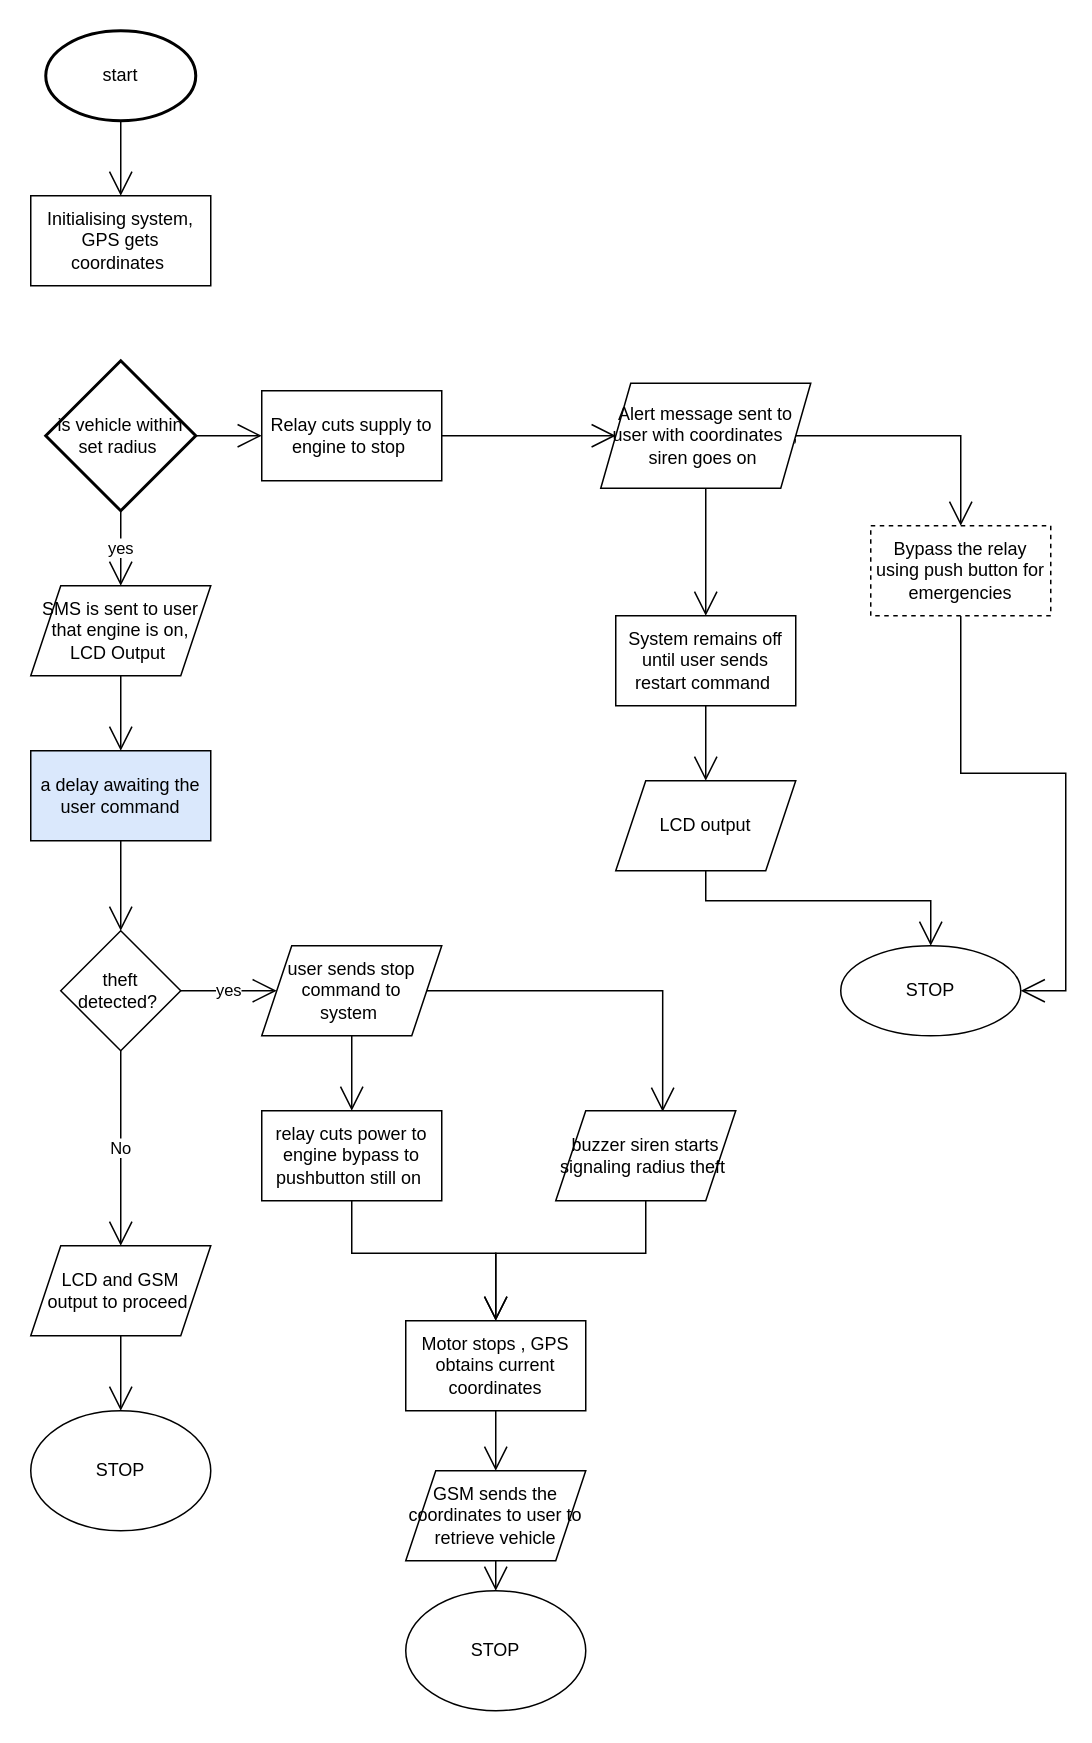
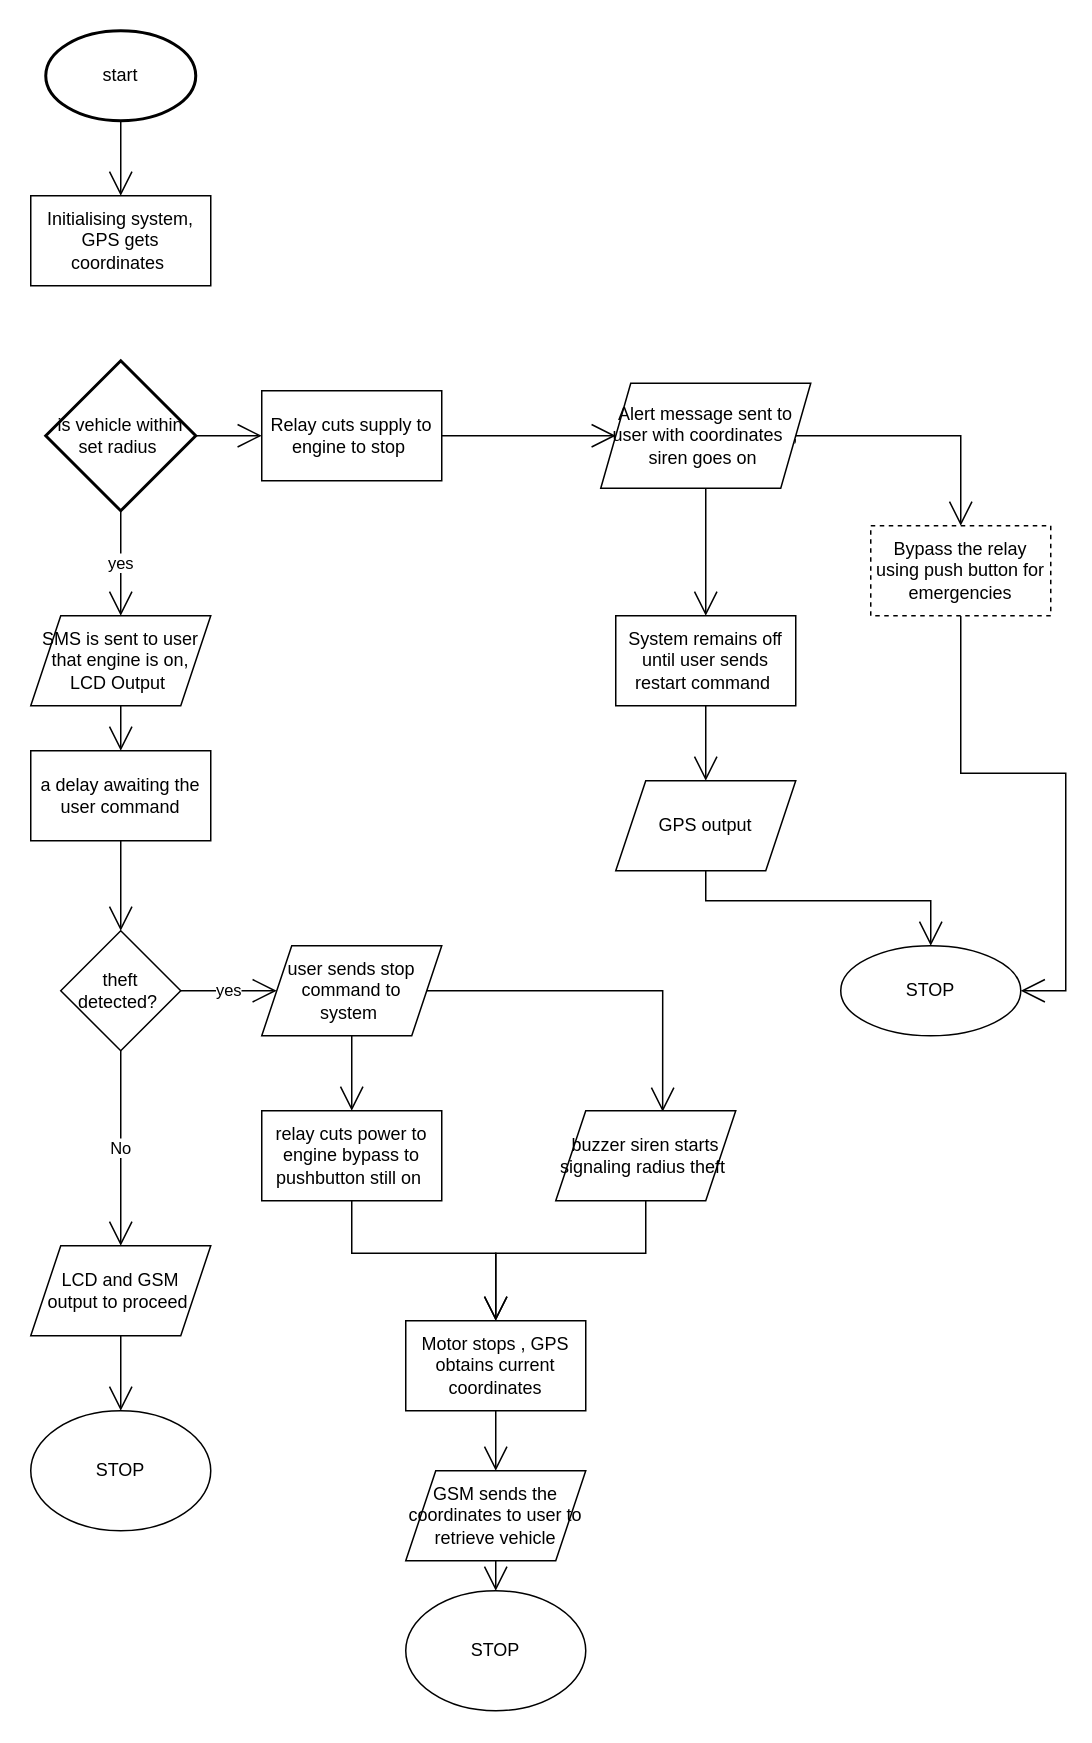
node "SMS is sent to user that engine is on, LCD Output": moved (121, 631) -> (121, 661)
node "a delay awaiting the user command": fillcolor #dae8fc -> #ffffff
node "LCD output": label "LCD output" -> "GPS output"
